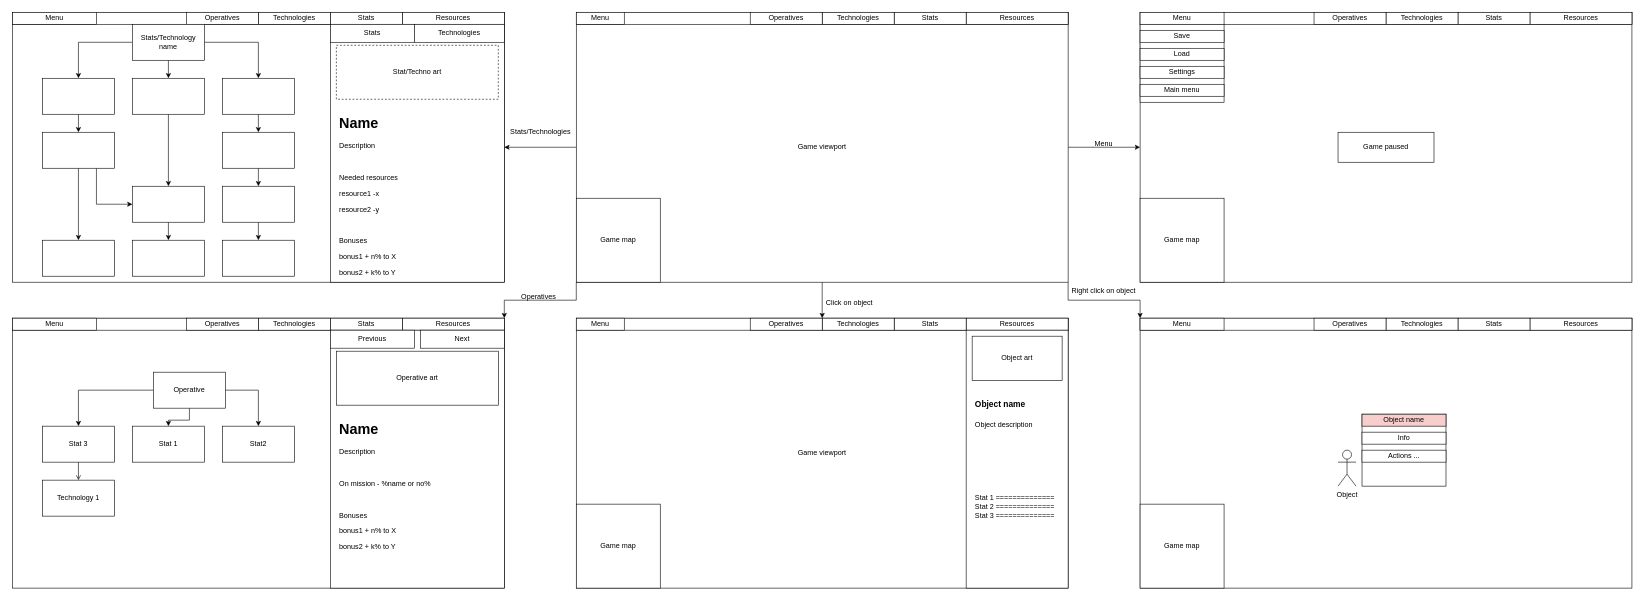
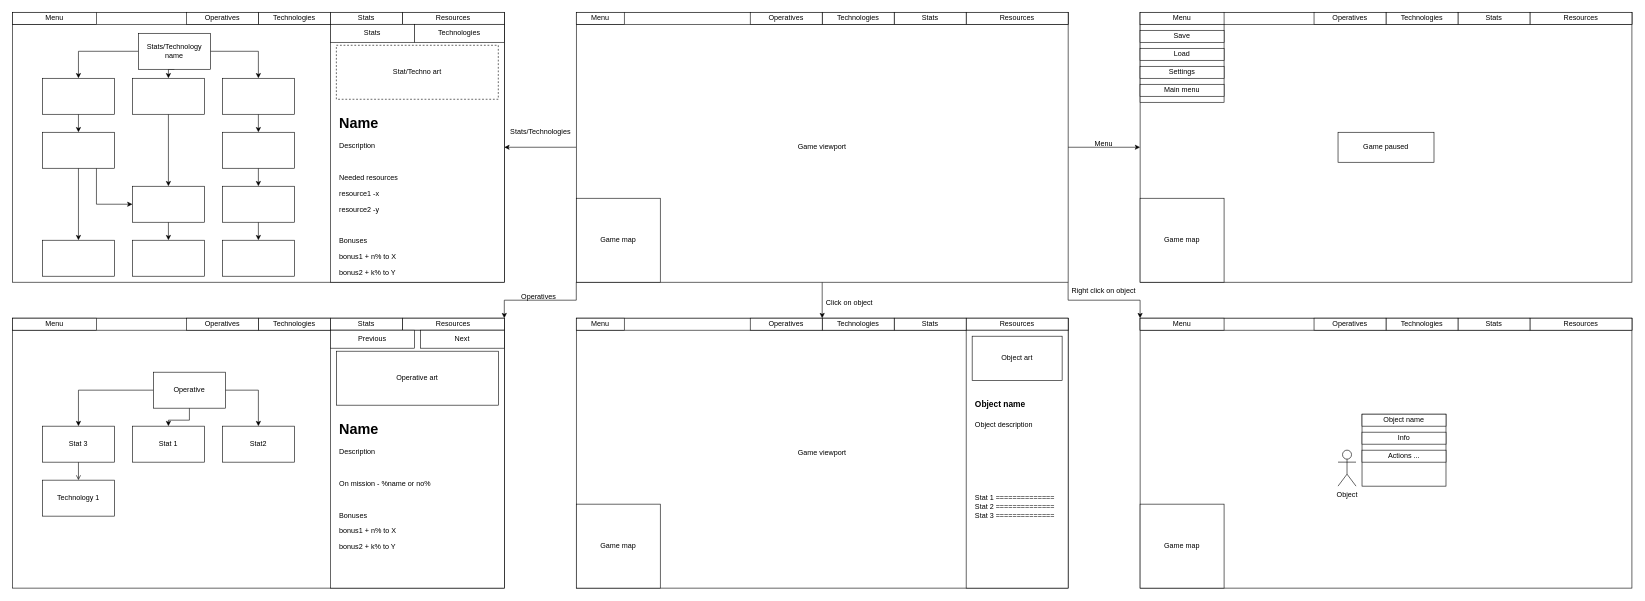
node "Stats/Technology name": moved (168, 42) -> (174, 51)
node "Object name": fillcolor #f8cecc -> #ffffff
